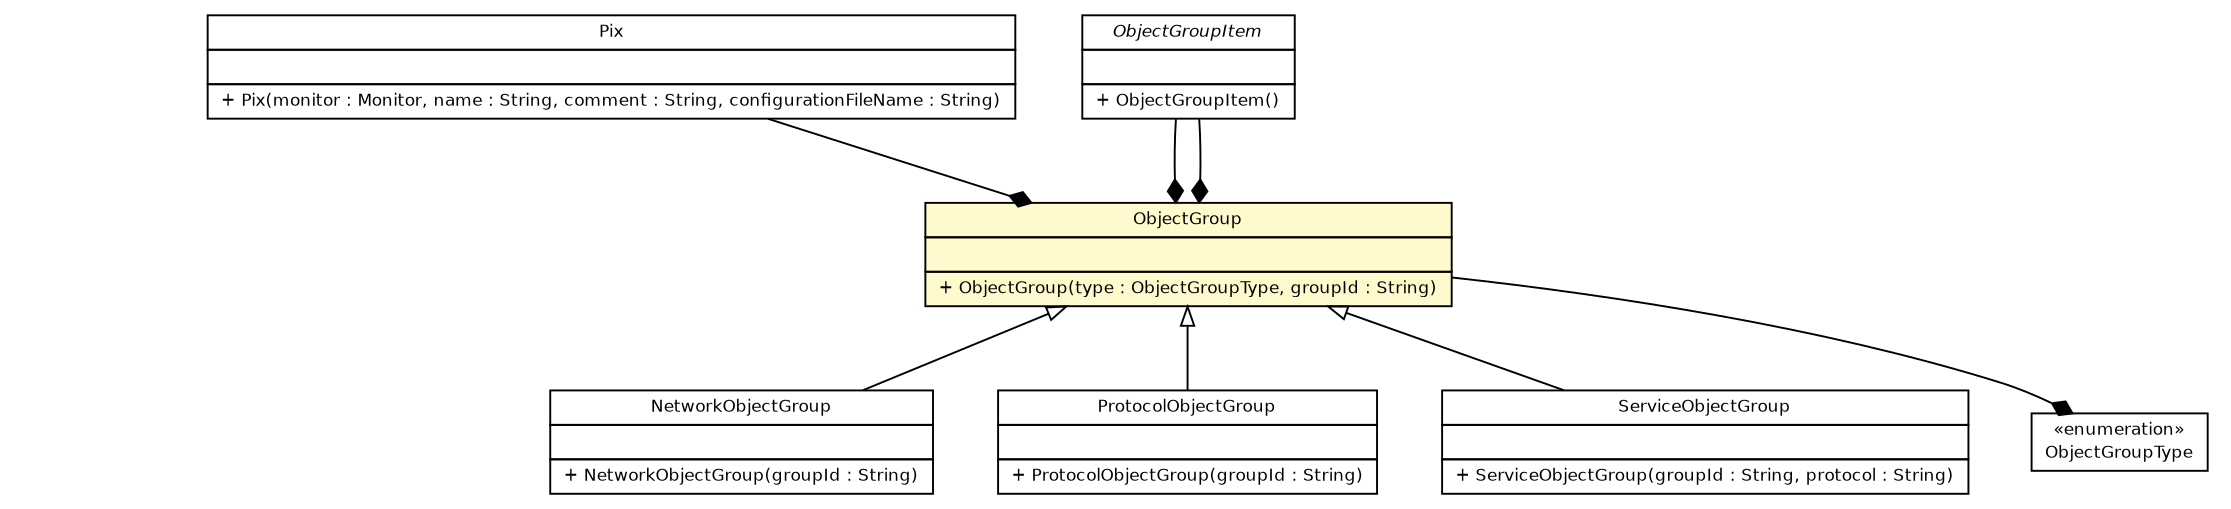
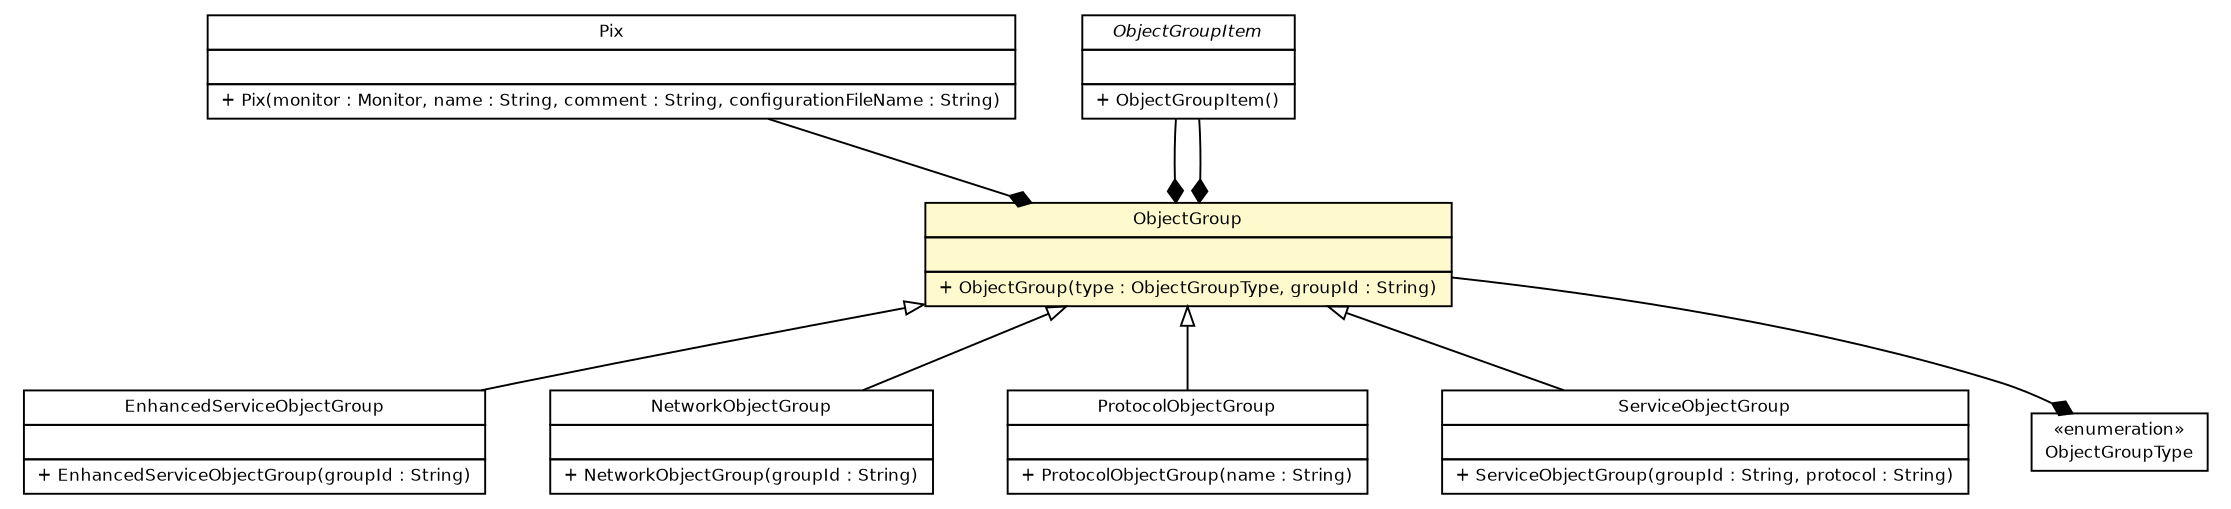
node "EnhancedServiceObjectGroup": added
node "ProtocolObjectGroup": text "+ ProtocolObjectGroup(groupId : String)" -> "+ ProtocolObjectGroup(name : String)"
